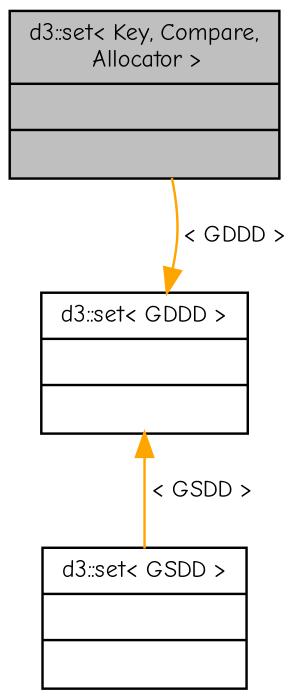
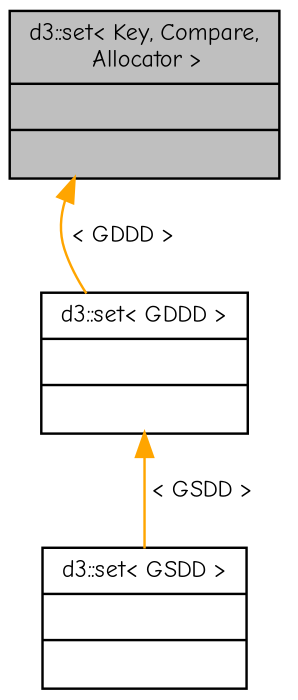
edge "d3::set< Key, Compare," -> "d3::set< GDDD >": reversed
